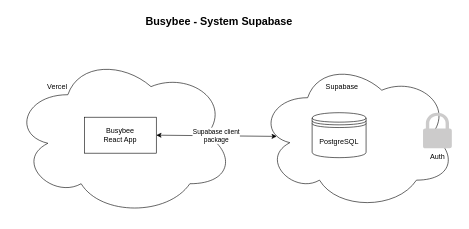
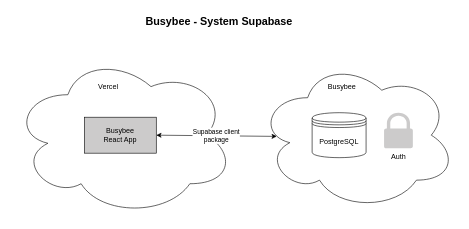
node "Vercel": moved (57, 87) -> (108, 87)
node "Supabase": label "Supabase" -> "Busybee"
node "Auth": moved (438, 131) -> (399, 131)
node "Busybee React App": fillcolor #ffffff -> #cccbcb
